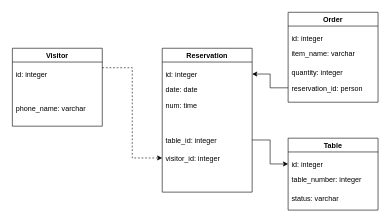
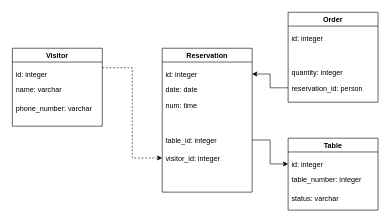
node "item_name: varchar": removed
node "name: varchar": added
node "phone_name: varchar": label "phone_name: varchar" -> "phone_number: varchar"
